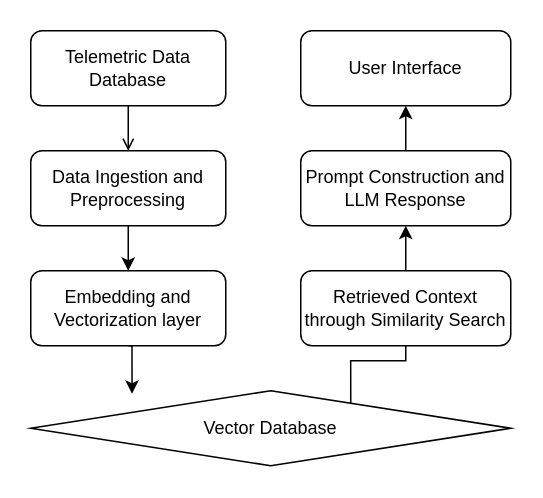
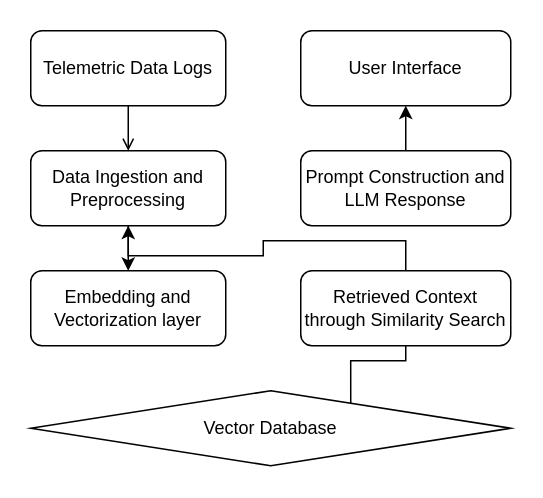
node "Telemetric Data Database": label "Telemetric Data Database" -> "Telemetric Data Logs"
edge "Retrieved Context through Similarity Search" -> "Prompt Construction and LLM Response": now "Retrieved Context through Similarity Search" -> "Data Ingestion and Preprocessing"
edge "Embedding and Vectorization layer" -> "Vector Database": removed
